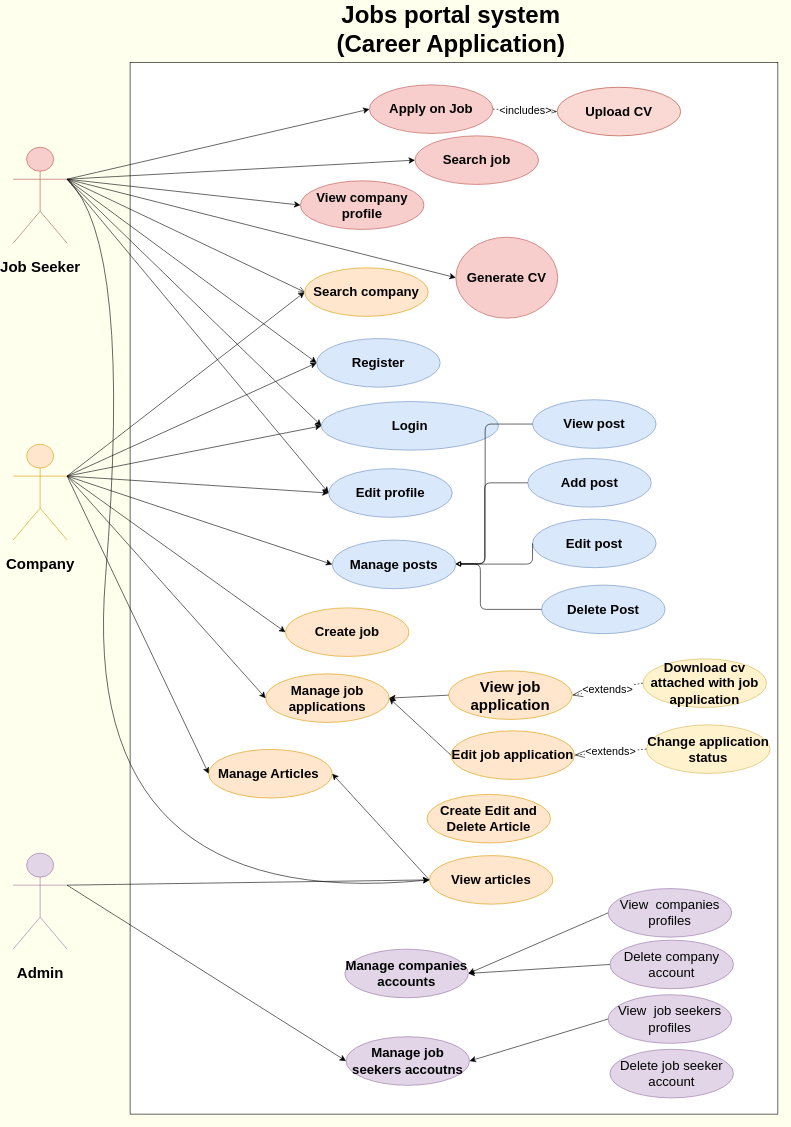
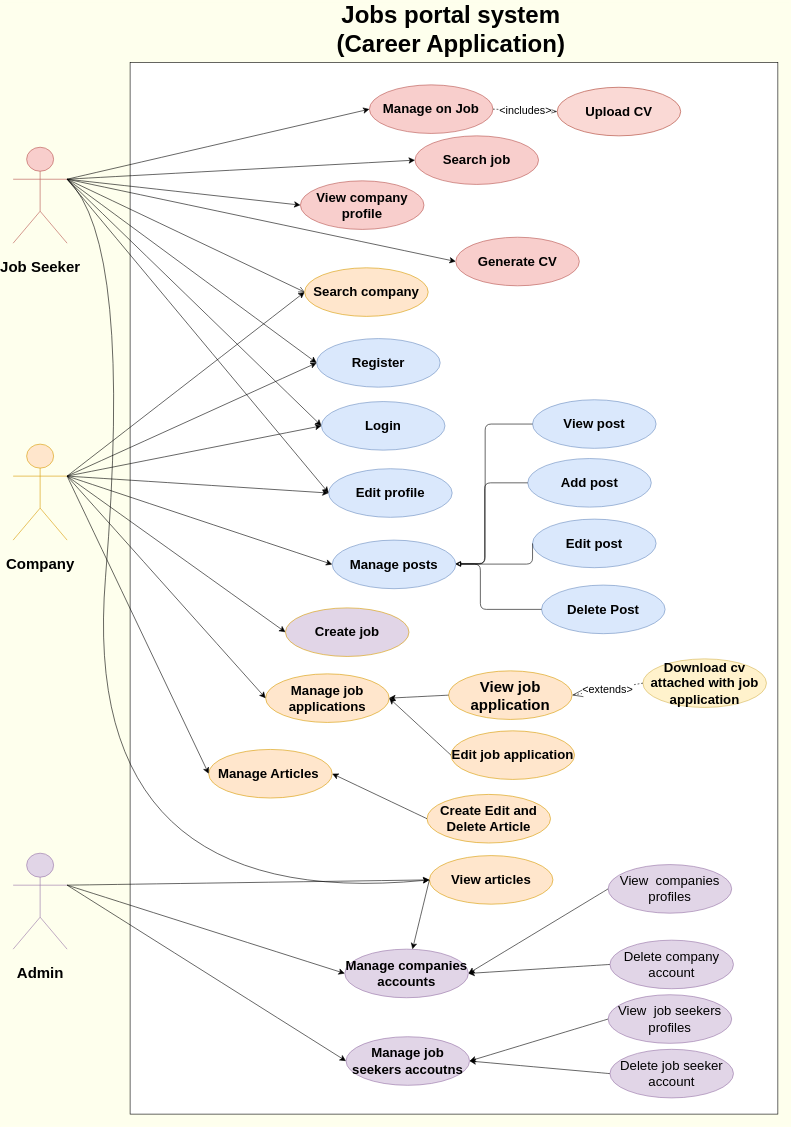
node "Apply on Job": label "Apply on Job" -> "Manage on Job"
node "Generate CV": size 102x81 -> 124x49
node "Login": size 177x49 -> 124x49
node "Create job": fillcolor #ffe6cc -> #e1d5e7
node "Change application status": removed
edge "Change application status" -> "Edit job application": removed, label "<extends>"
edge "Create Edit and Delete Article" -> "Manage Articles": added
edge "View articles" -> "Manage Articles": now "View articles" -> "Manage companies accounts"
node "View companies profiles": moved (670, 913) -> (670, 889)
edge "Admin" -> "Manage companies accounts": added
edge "Delete job seeker account" -> "Manage job seekers accoutns": added
